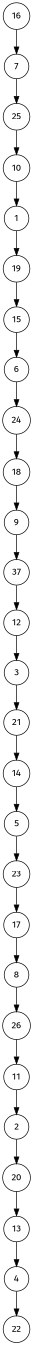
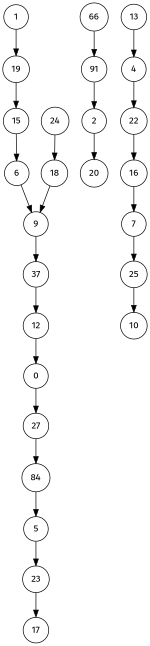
edge "22" -> "16": added
edge "10" -> "1": removed
edge "6" -> "24": now "6" -> "9"
node "3": label "3" -> "0"
node "21": label "21" -> "27"
node "14": label "14" -> "84"
node "8": removed
node "26": label "26" -> "66"
node "11": label "11" -> "91"
edge "20" -> "13": removed
